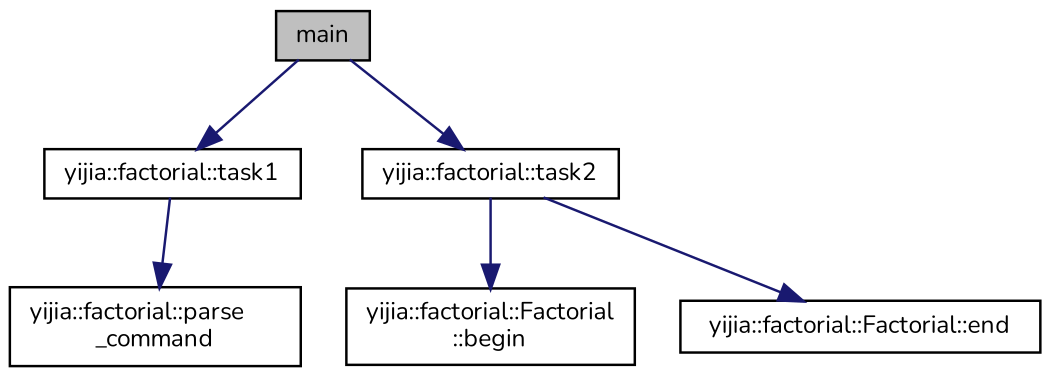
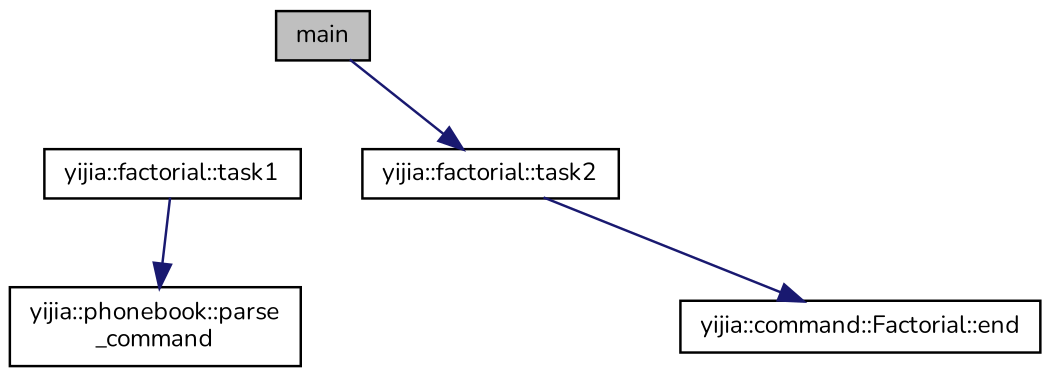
edge "main" -> "yijia::factorial::task1": removed
node "yijia::factorial::parse _command": label "yijia::factorial::parse _command" -> "yijia::phonebook::parse _command"
node "yijia::factorial::Factorial ::begin": removed
node "yijia::factorial::Factorial::end": label "yijia::factorial::Factorial::end" -> "yijia::command::Factorial::end"
